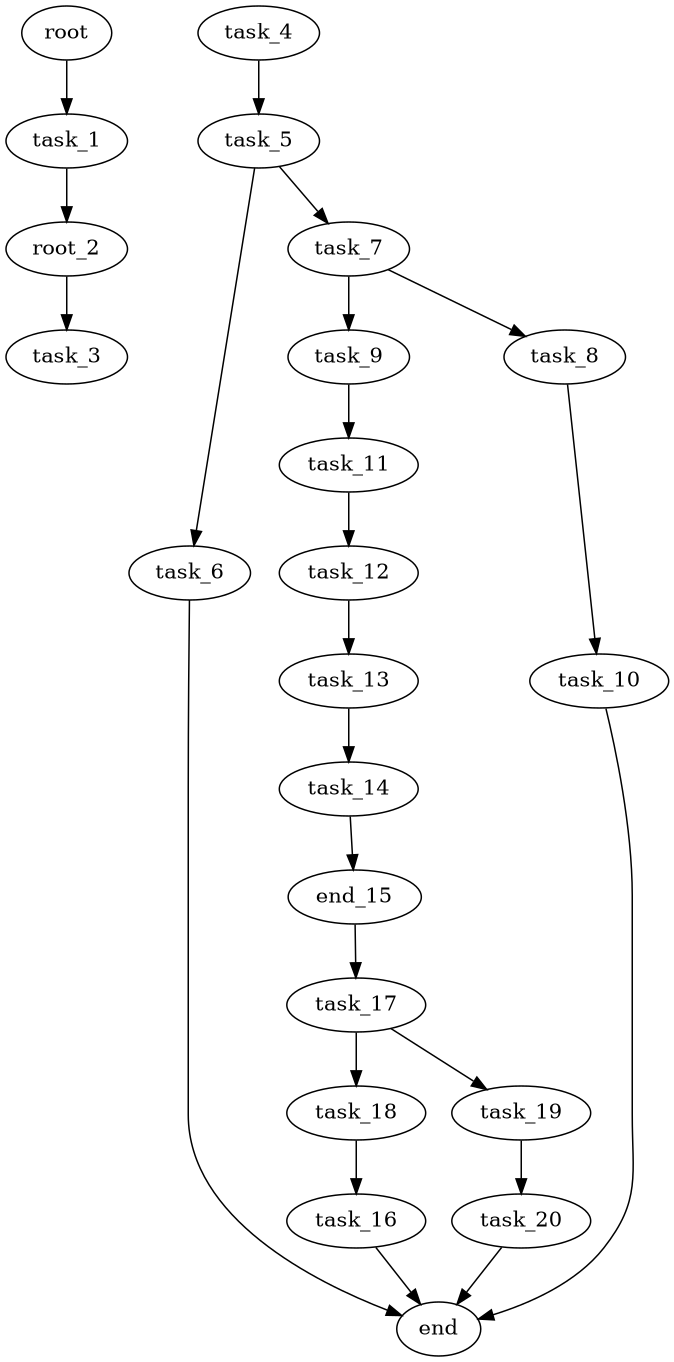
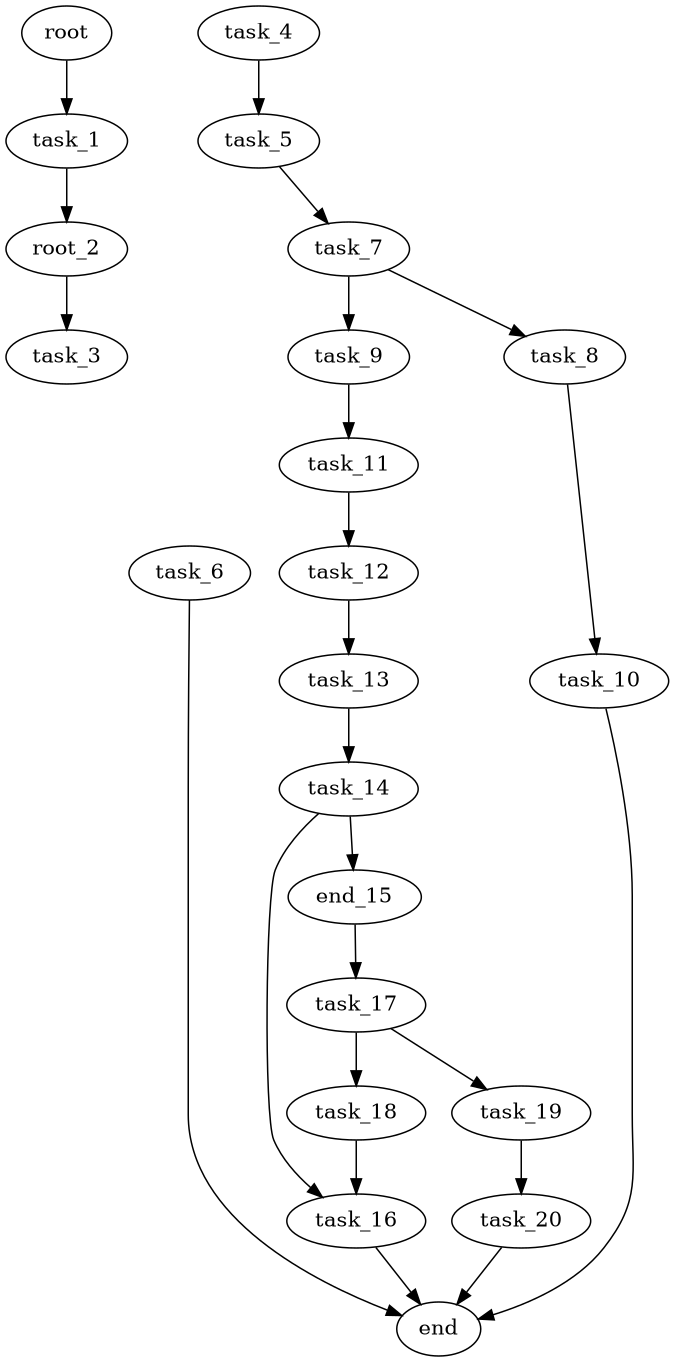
edge "task_5" -> "task_6": removed
edge "task_14" -> "task_16": added
